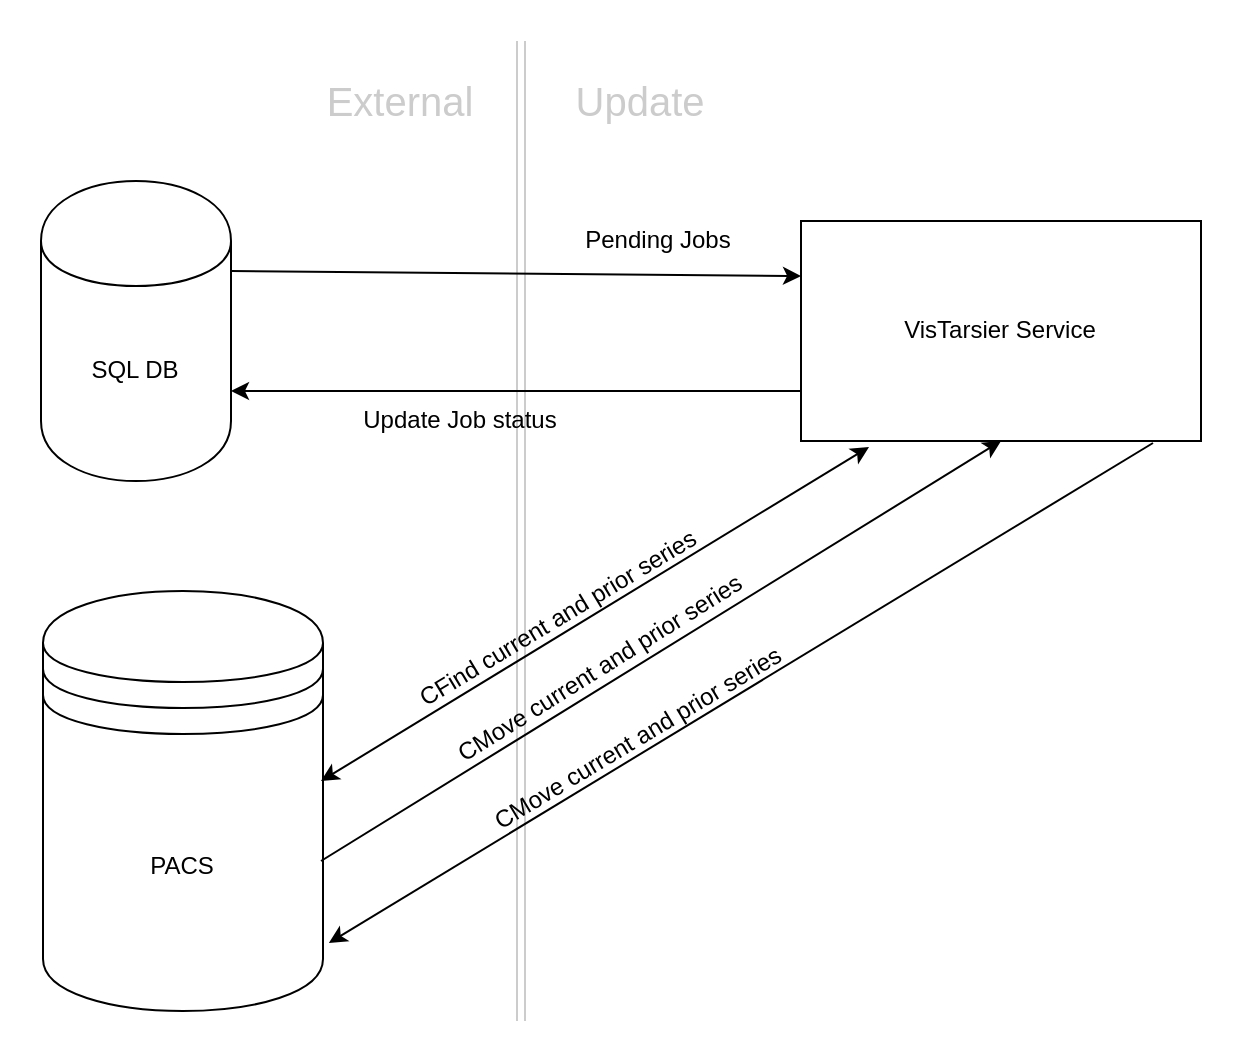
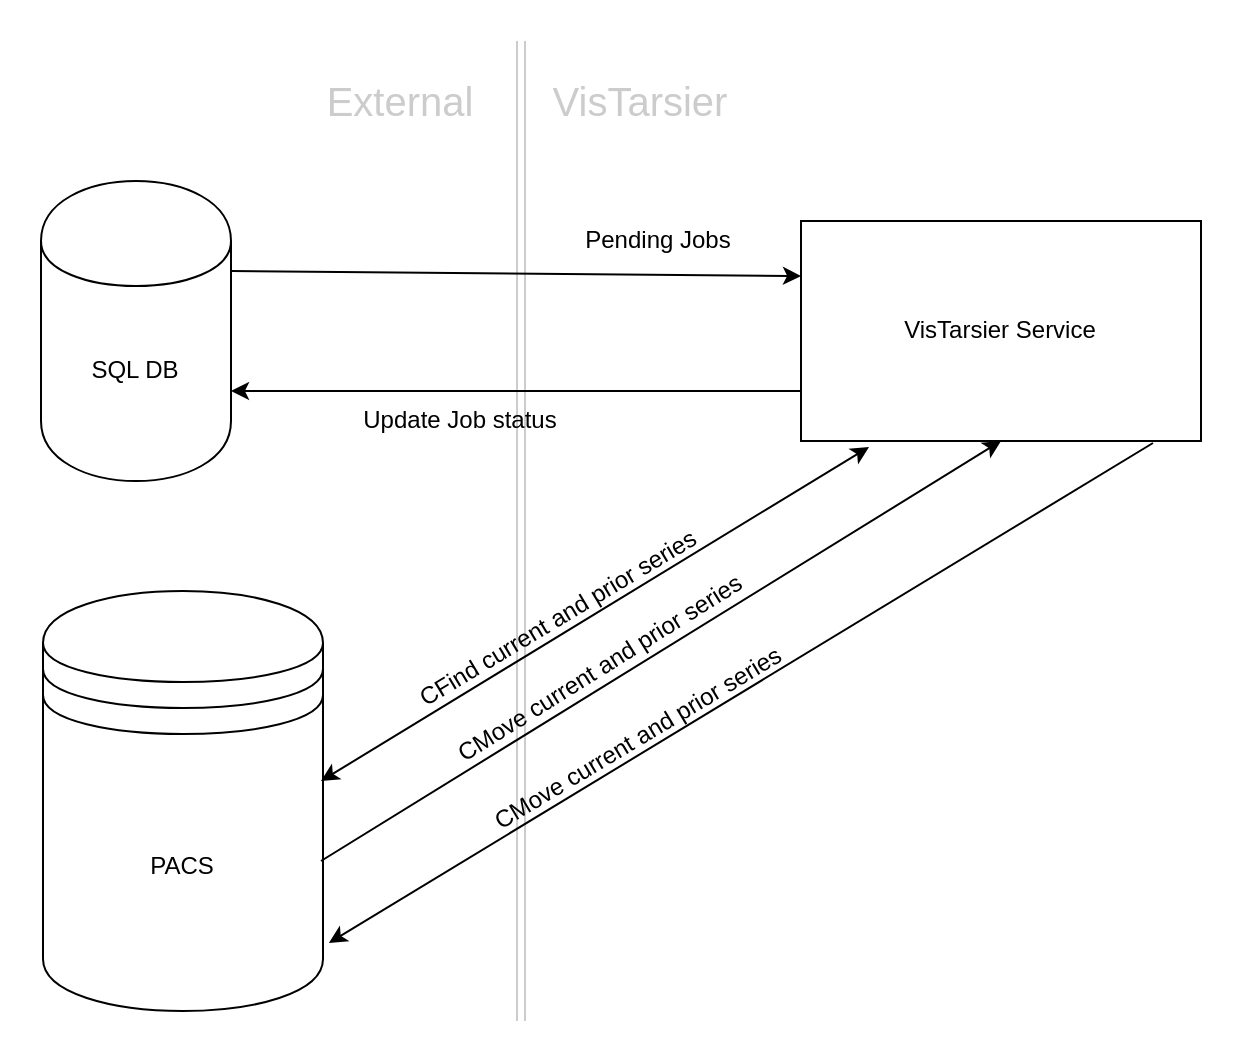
node "Update": label "Update" -> "VisTarsier"
